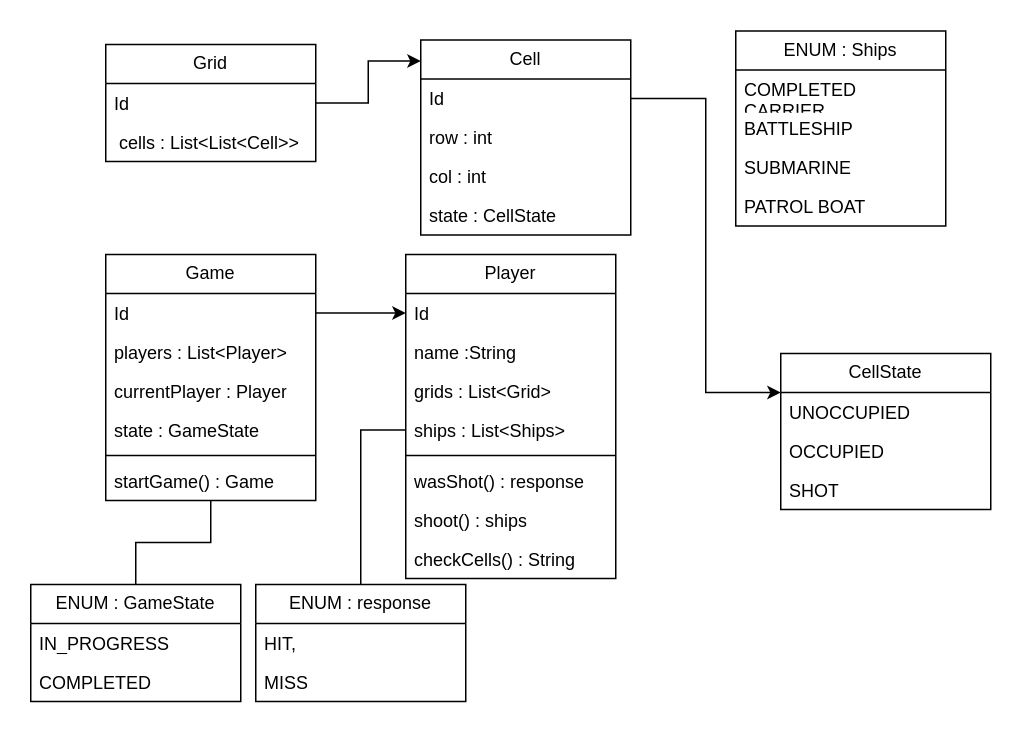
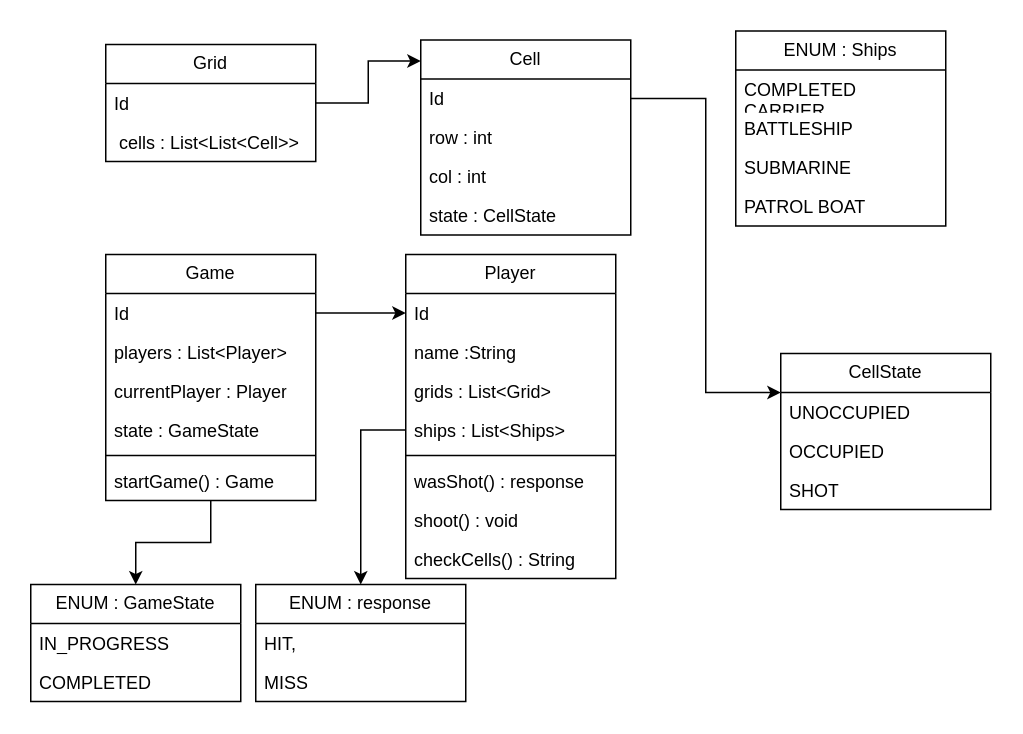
node "shoot() : ships": label "shoot() : ships" -> "shoot() : void"
edge "Game" -- "ENUM : GameState": arrowhead none -> classic
edge "ships : List<Ships>" -- "ENUM : response": arrowhead none -> classic
